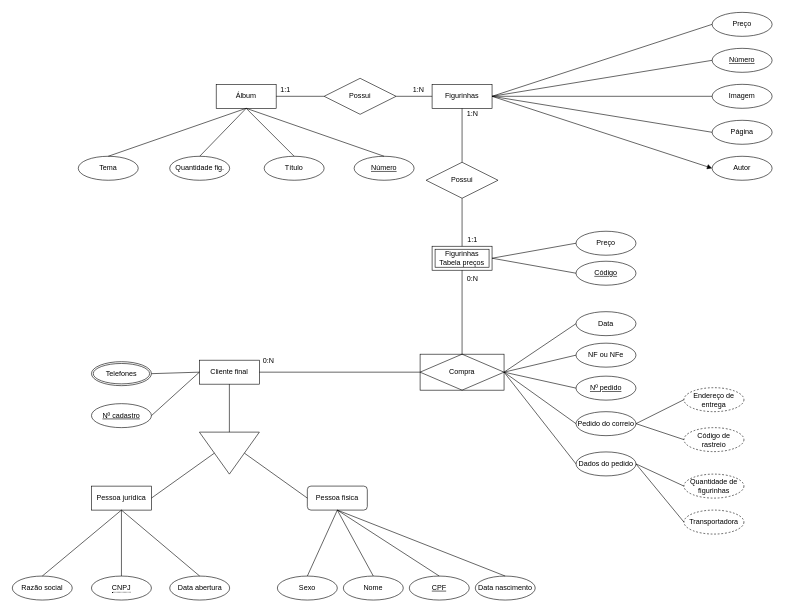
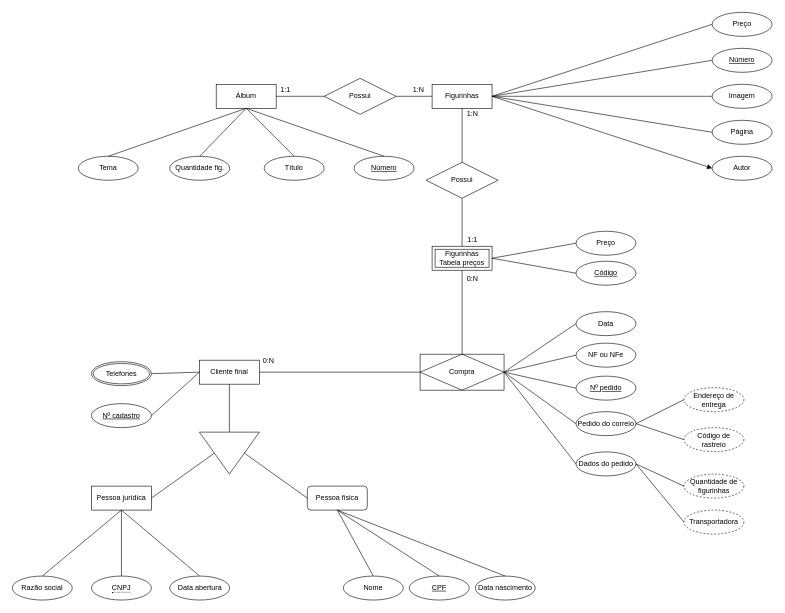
edge "Pessoa fisica" -- "Sexo": removed
node "Sexo": removed
